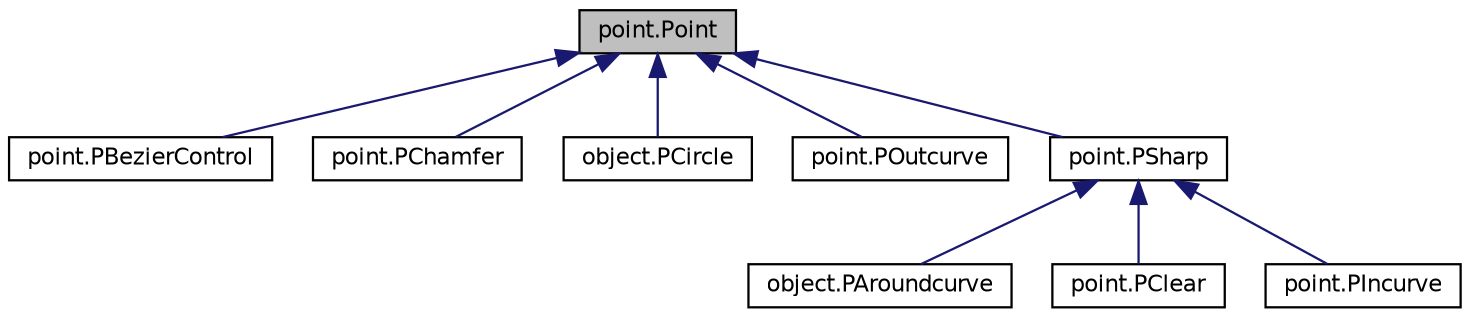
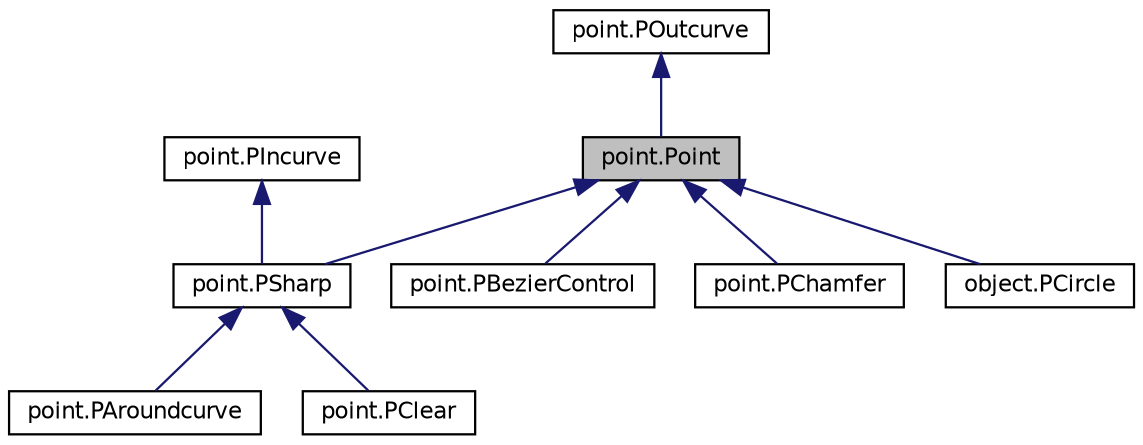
edge "point.POutcurve" -> "point.Point": reversed
edge "point.PIncurve" -> "point.PSharp": reversed
node "object.PAroundcurve": label "object.PAroundcurve" -> "point.PAroundcurve"
